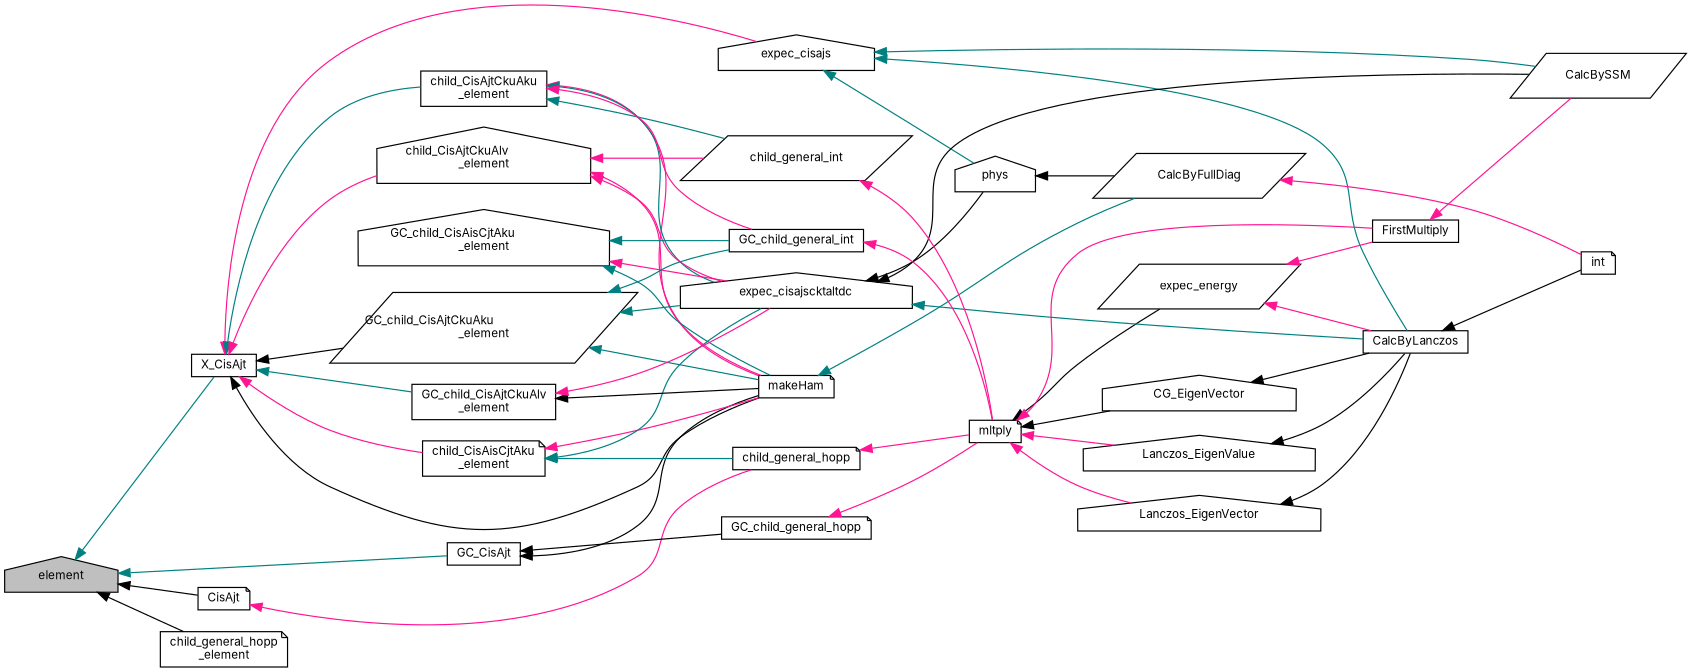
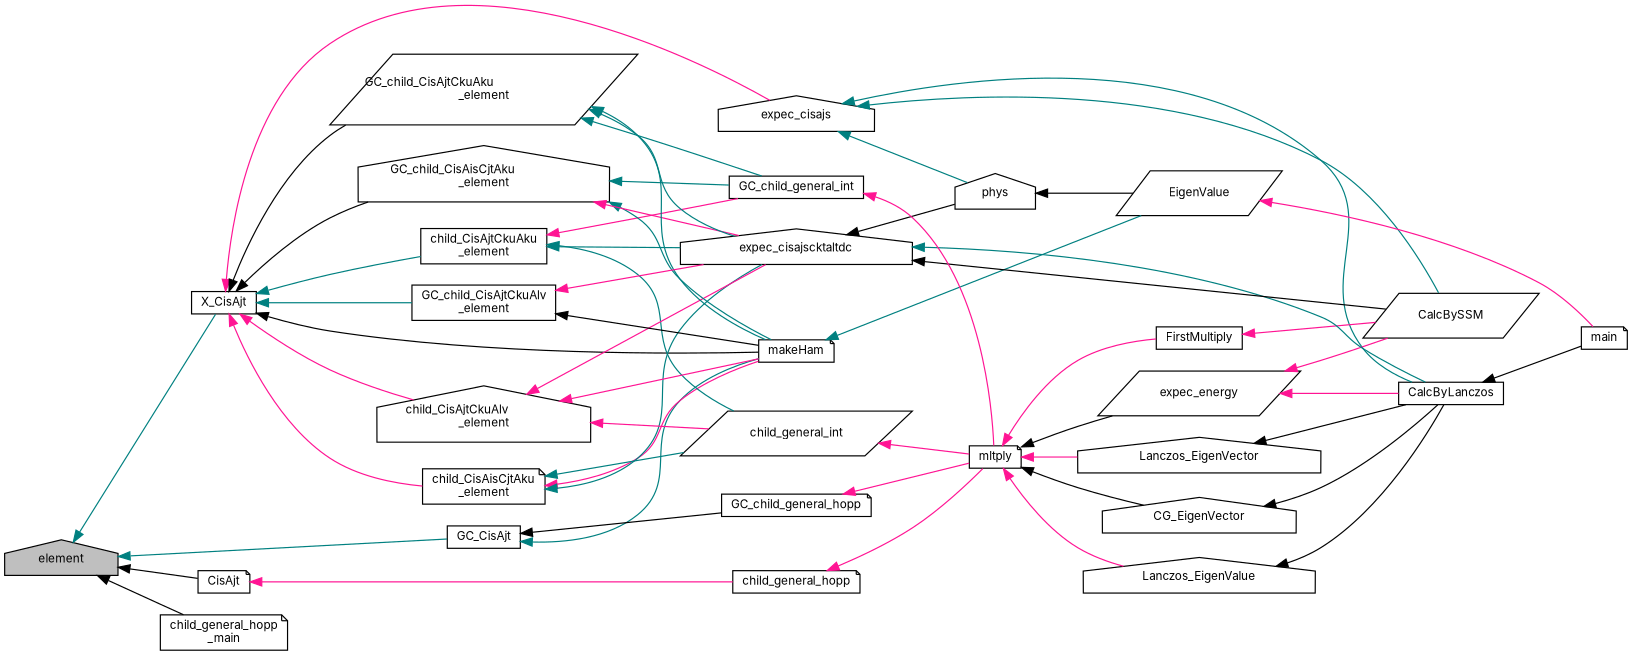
node "CalcByFullDiag": label "CalcByFullDiag" -> "EigenValue"
edge "makeHam" -> "child_CisAjtCkuAku _element": removed
edge "GC_child_CisAisCjtAku _element" -> "X_CisAjt": added
edge "FirstMultiply" -> "expec_energy": now "CalcBySSM" -> "expec_energy"
node "int": label "int" -> "main"
edge "child_general_hopp" -> "child_CisAisCjtAku _element": now "child_general_int" -> "child_CisAisCjtAku _element"
edge "makeHam" -> "GC_CisAjt": color black -> teal
node "child_general_hopp _element": label "child_general_hopp _element" -> "child_general_hopp _main"
